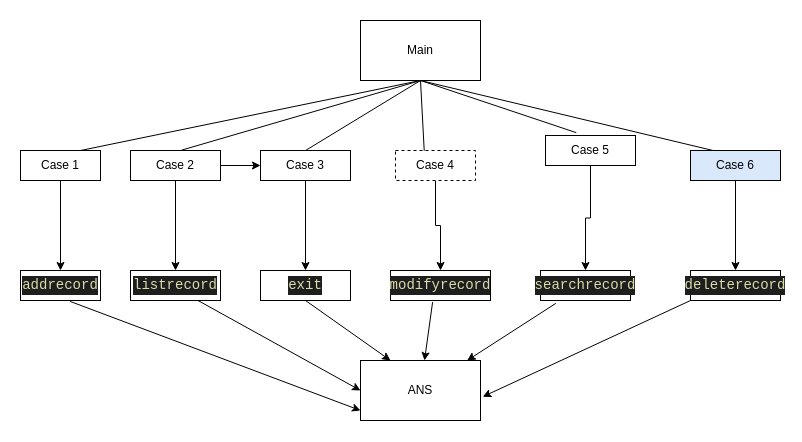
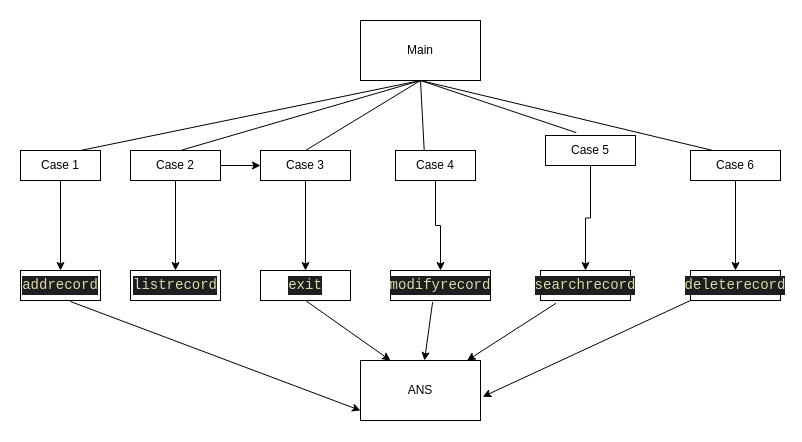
node "Case 4": style dashed -> solid
node "Case 6": fillcolor #dae8fc -> #ffffff
edge "listrecord" -> "ANS": removed
